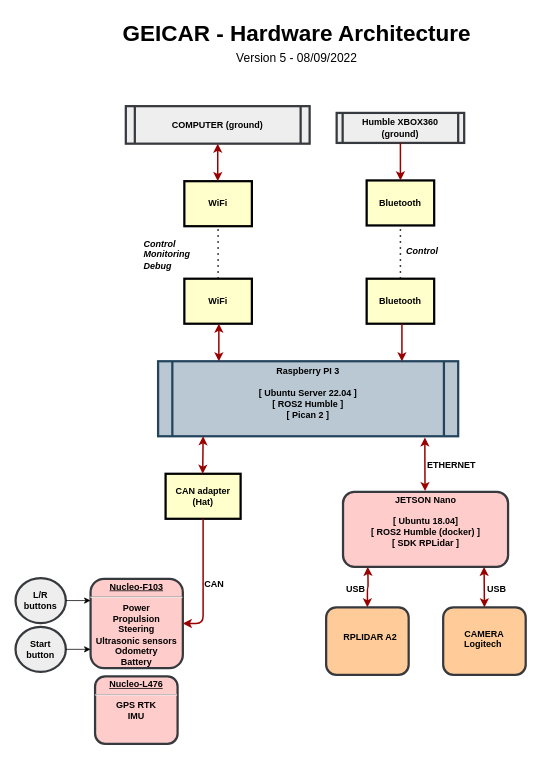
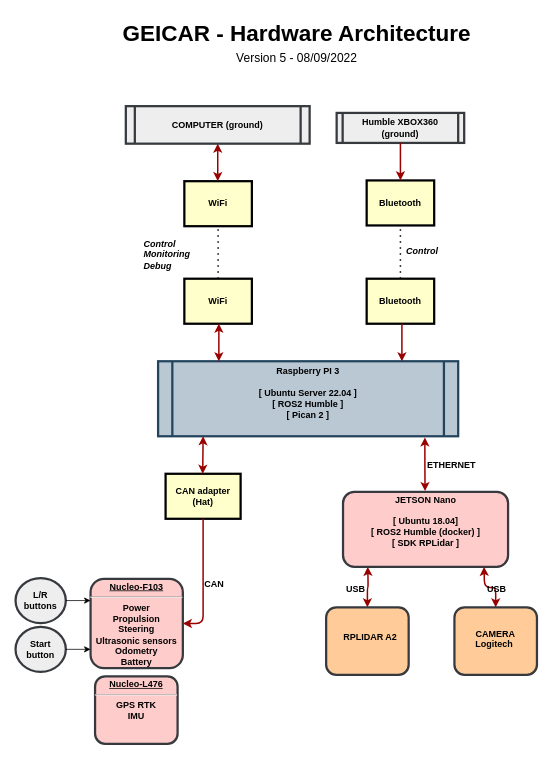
node "CAMERA Logitech": moved (484, 641) -> (495, 641)
